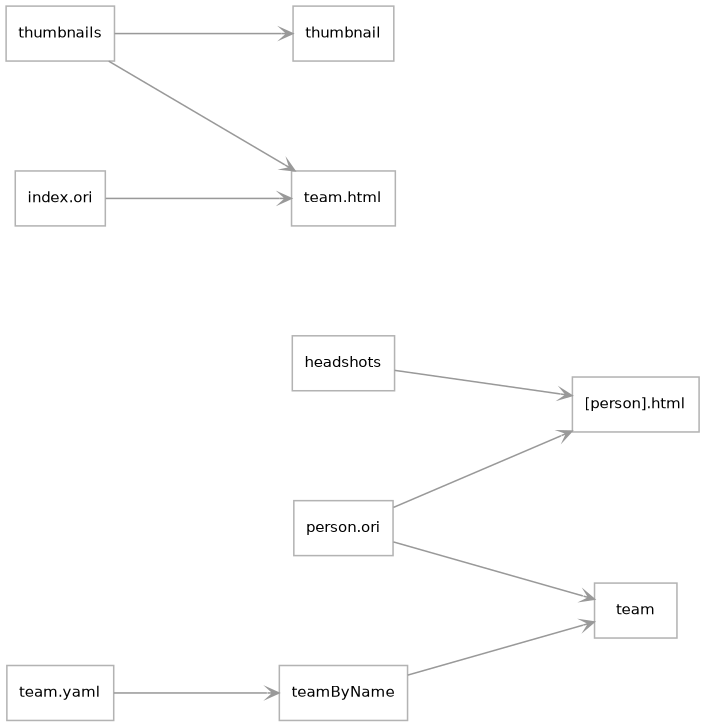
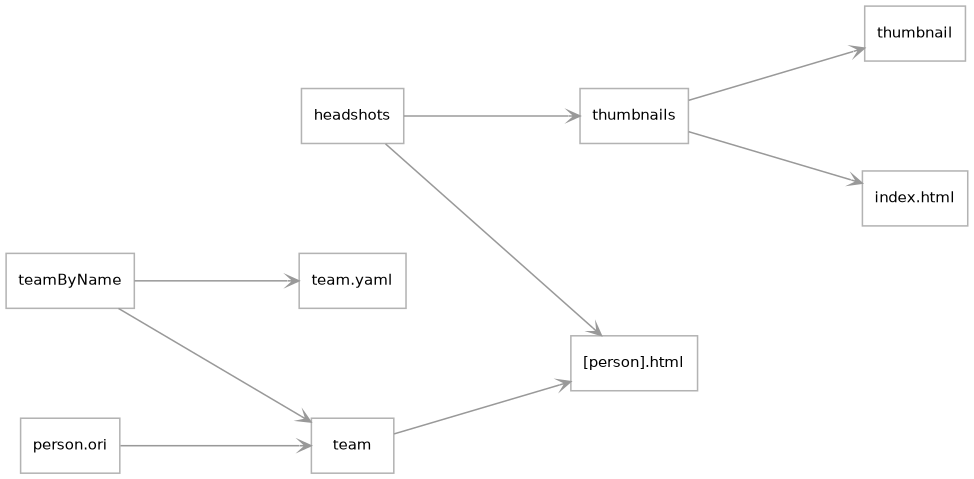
edge "headshots" -> "thumbnails": added
node "index.ori": removed
node "team.html": label "team.html" -> "index.html"
edge "person.ori" -> "[person].html": now "team" -> "[person].html"
edge "team.yaml" -> "teamByName": reversed
